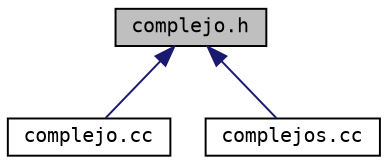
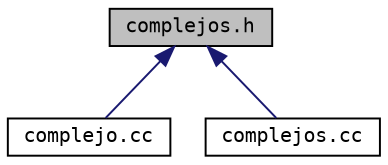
node "complejo.h": label "complejo.h" -> "complejos.h"
